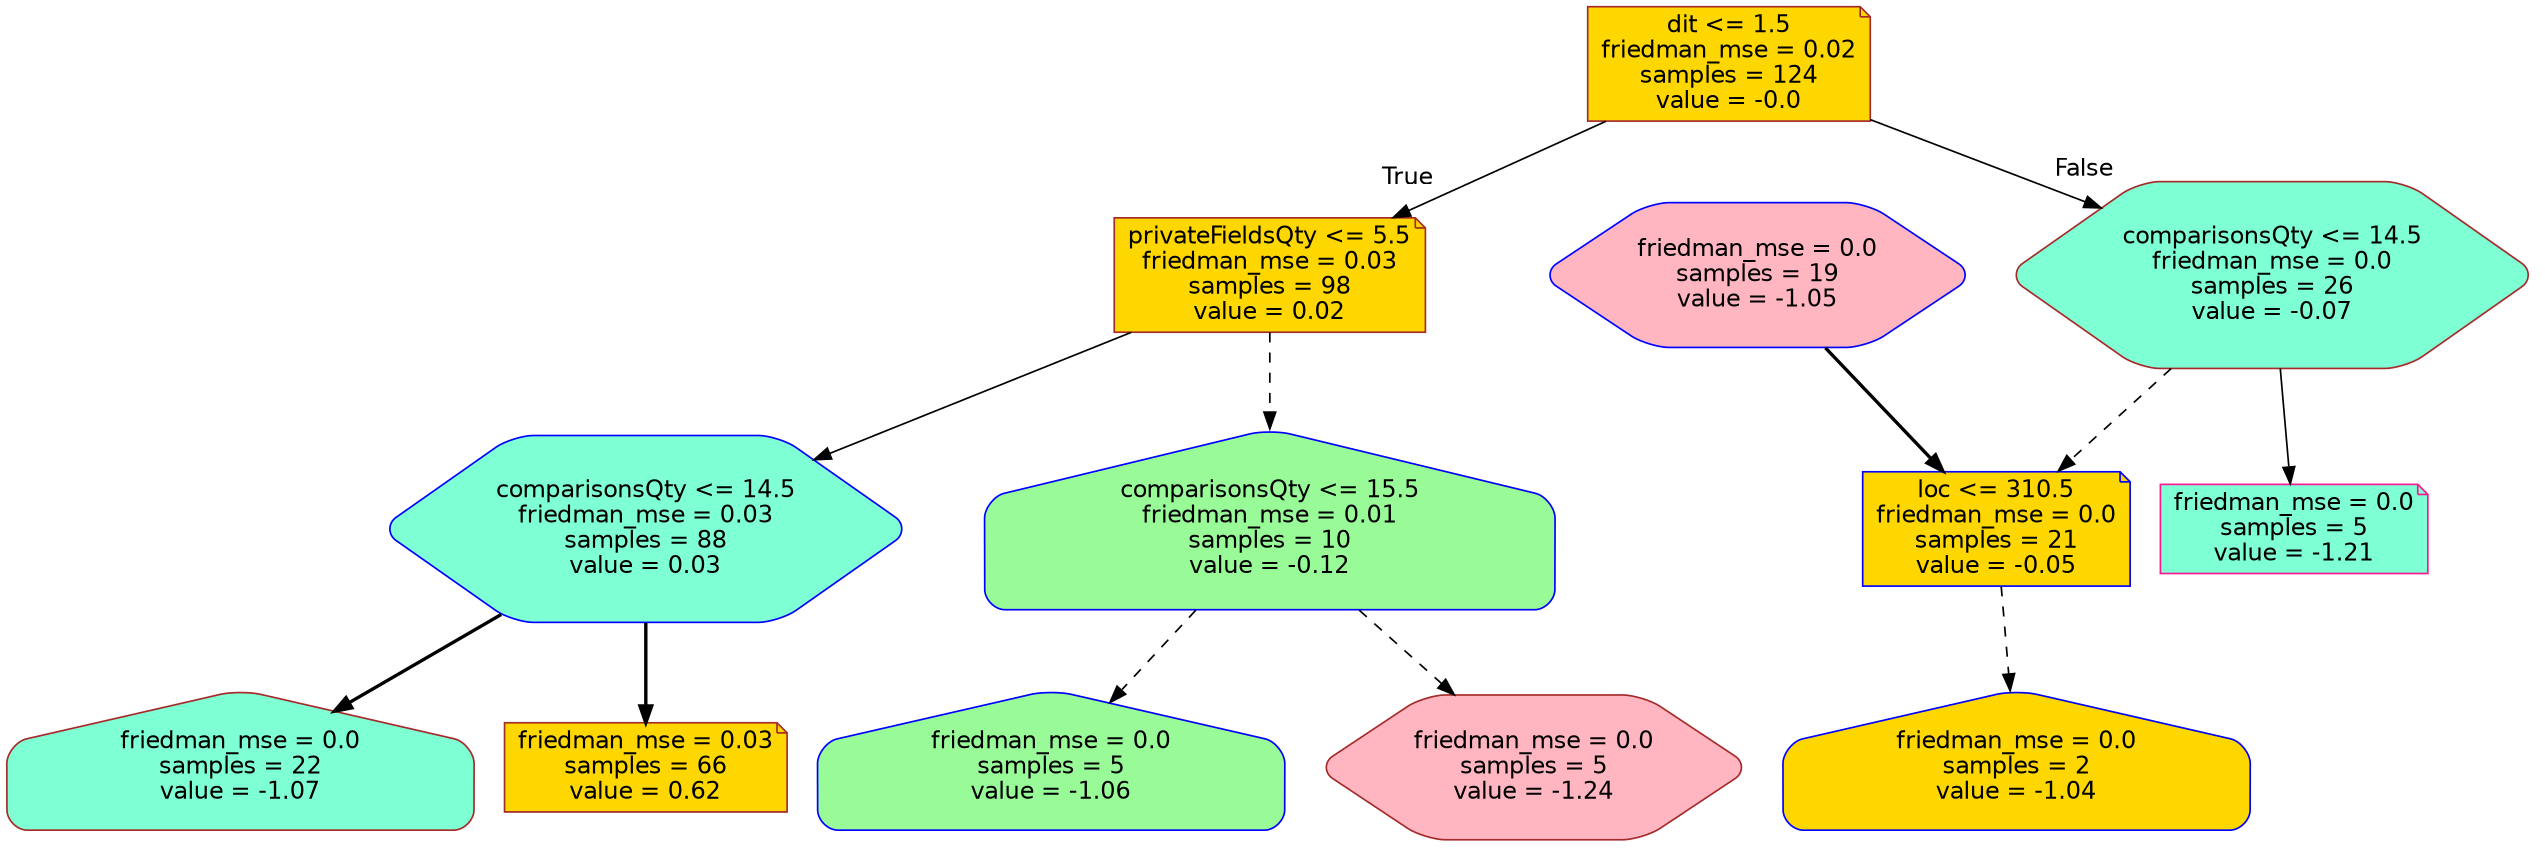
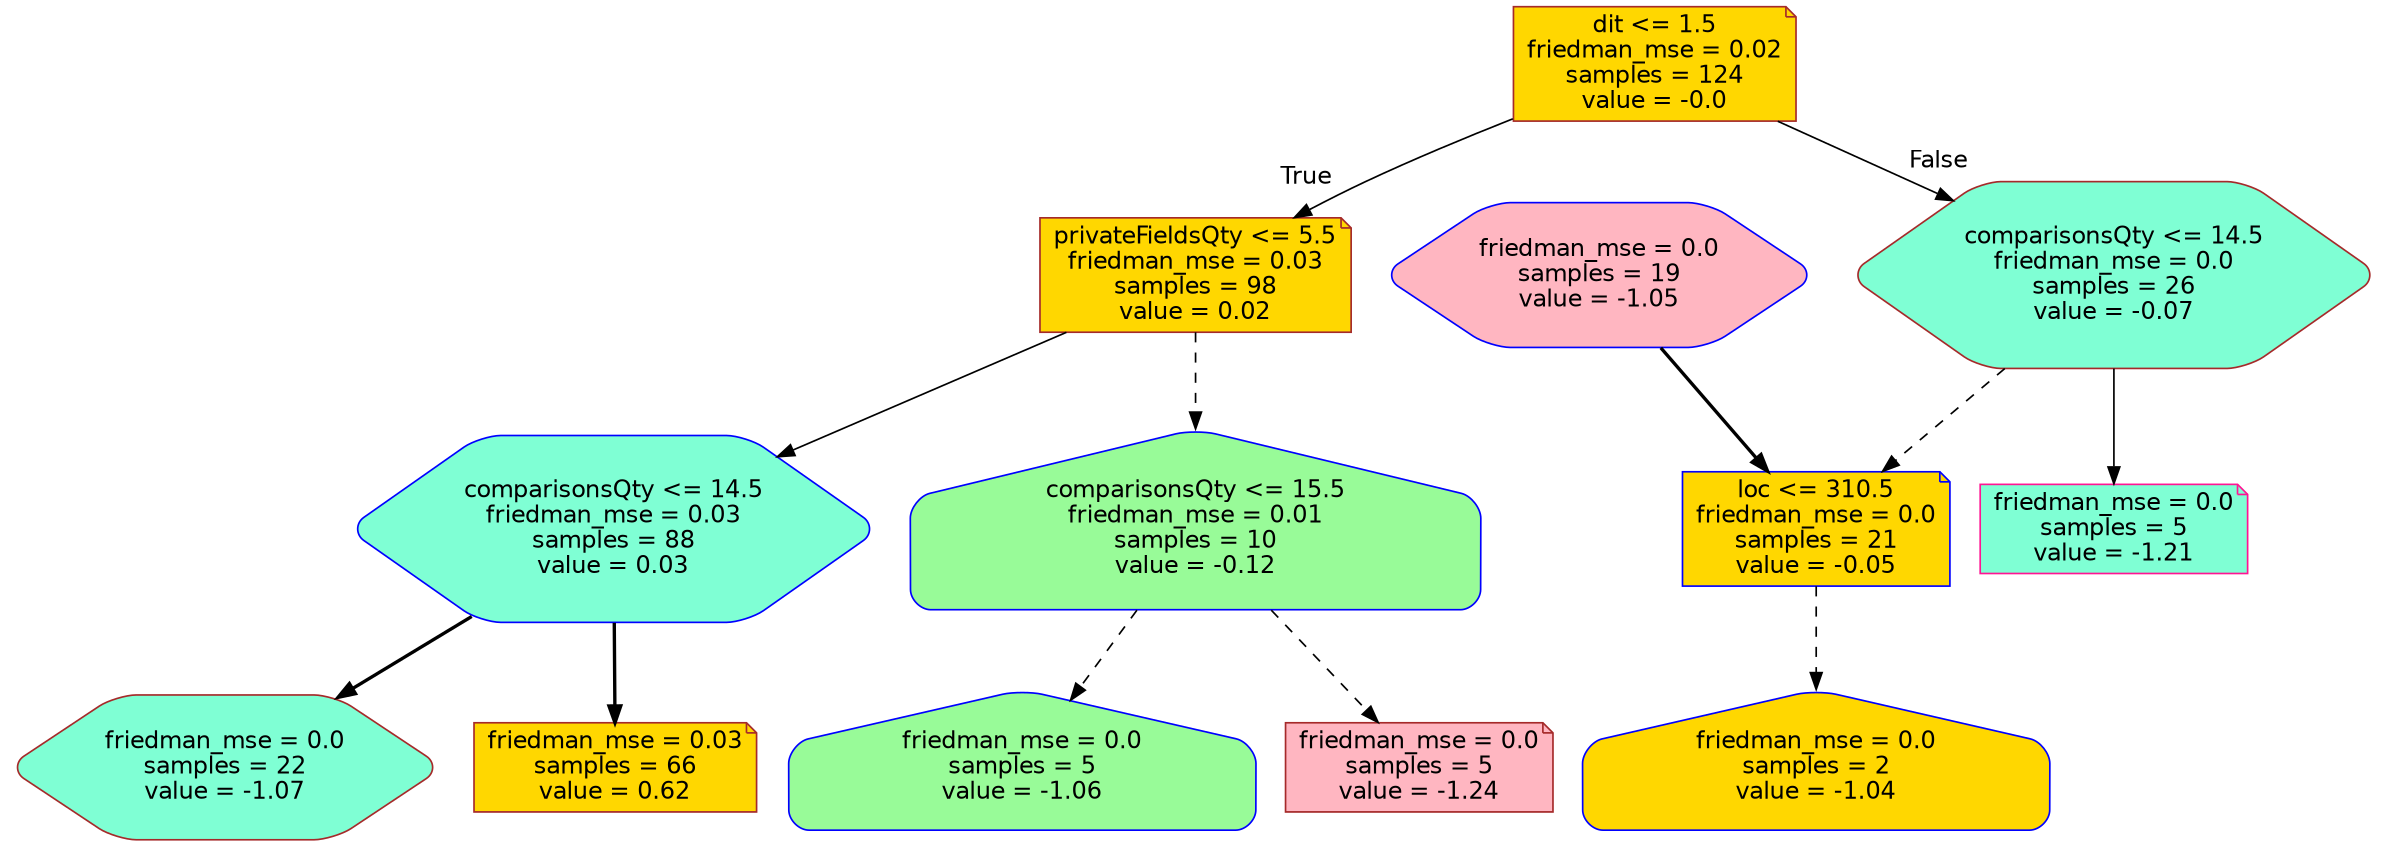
node "friedman_mse = 0.0 samples = 22 value = -1.07": shape house -> hexagon
node "friedman_mse = 0.0 samples = 5 value = -1.24": shape hexagon -> note
